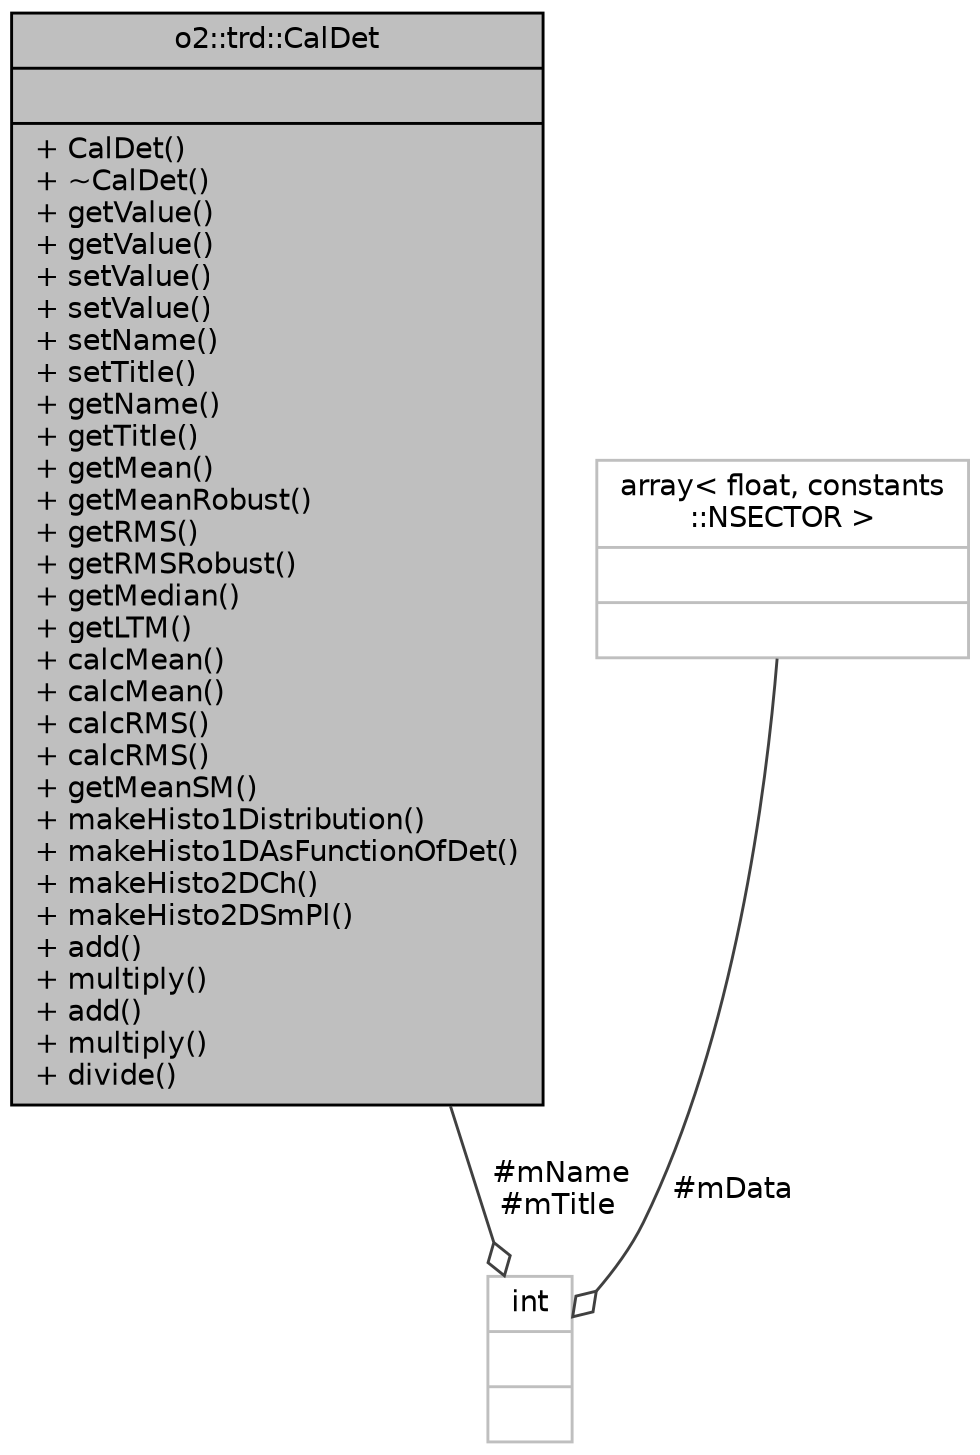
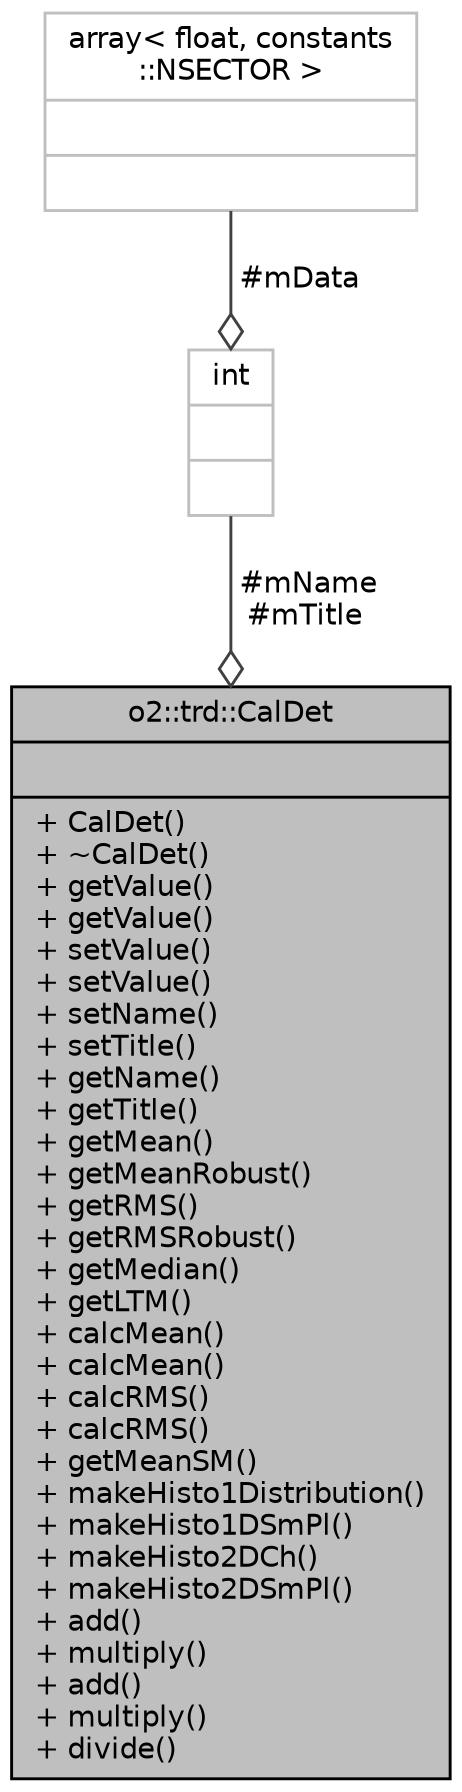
node "o2::trd::CalDet": text "+ makeHisto1DAsFunctionOfDet()" -> "+ makeHisto1DSmPl()"
edge "o2::trd::CalDet" -> "int": reversed
